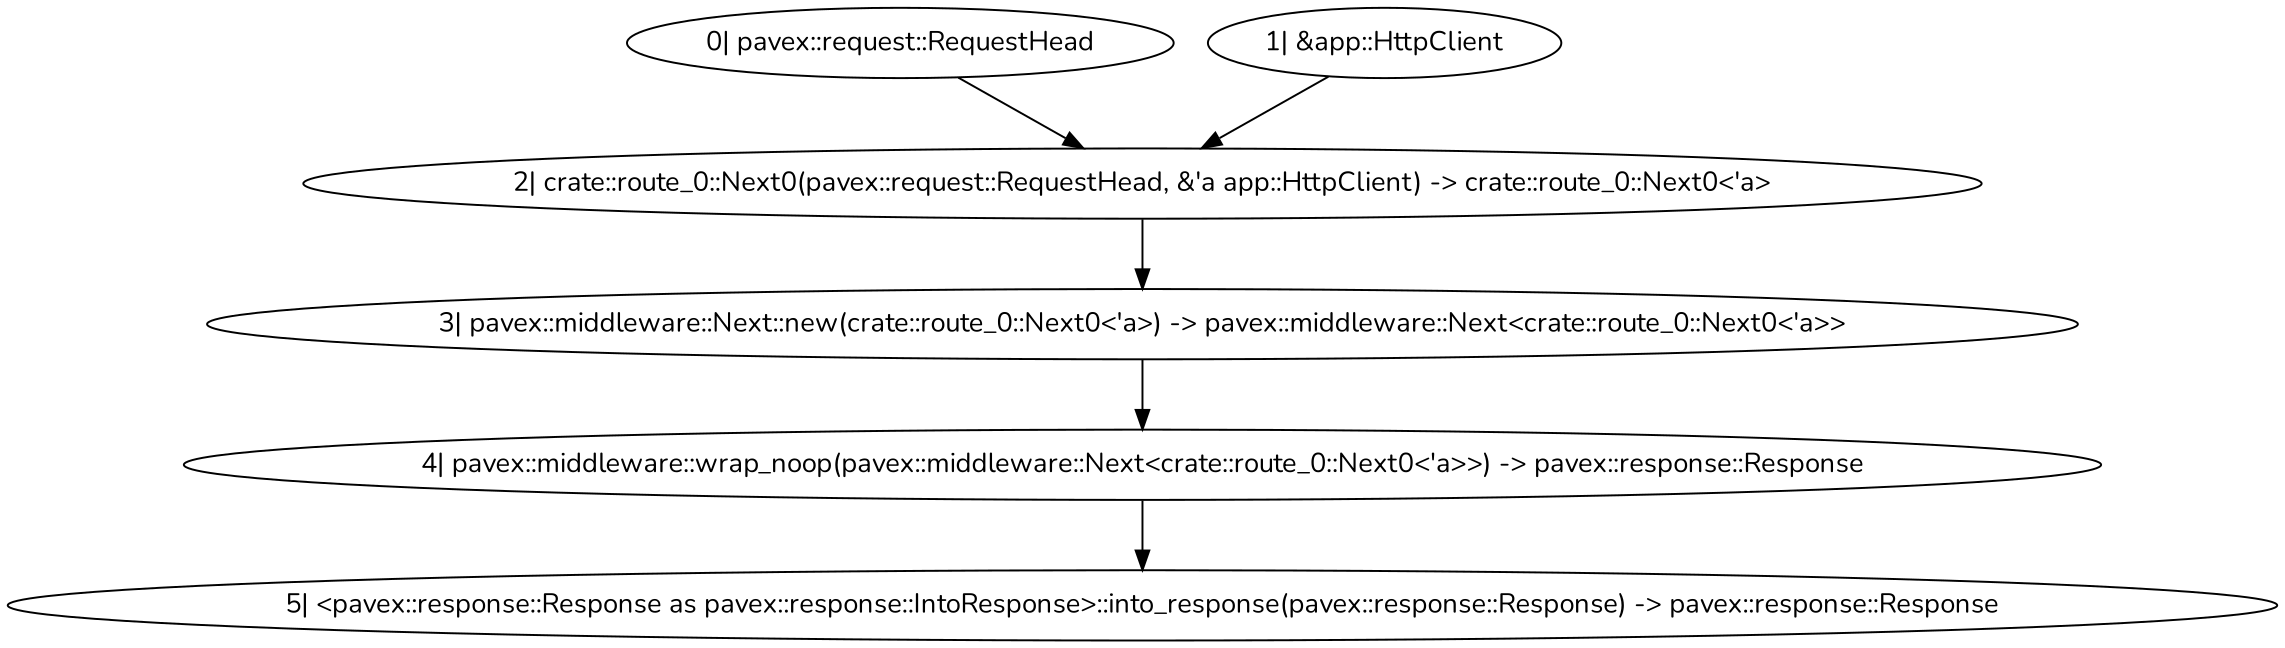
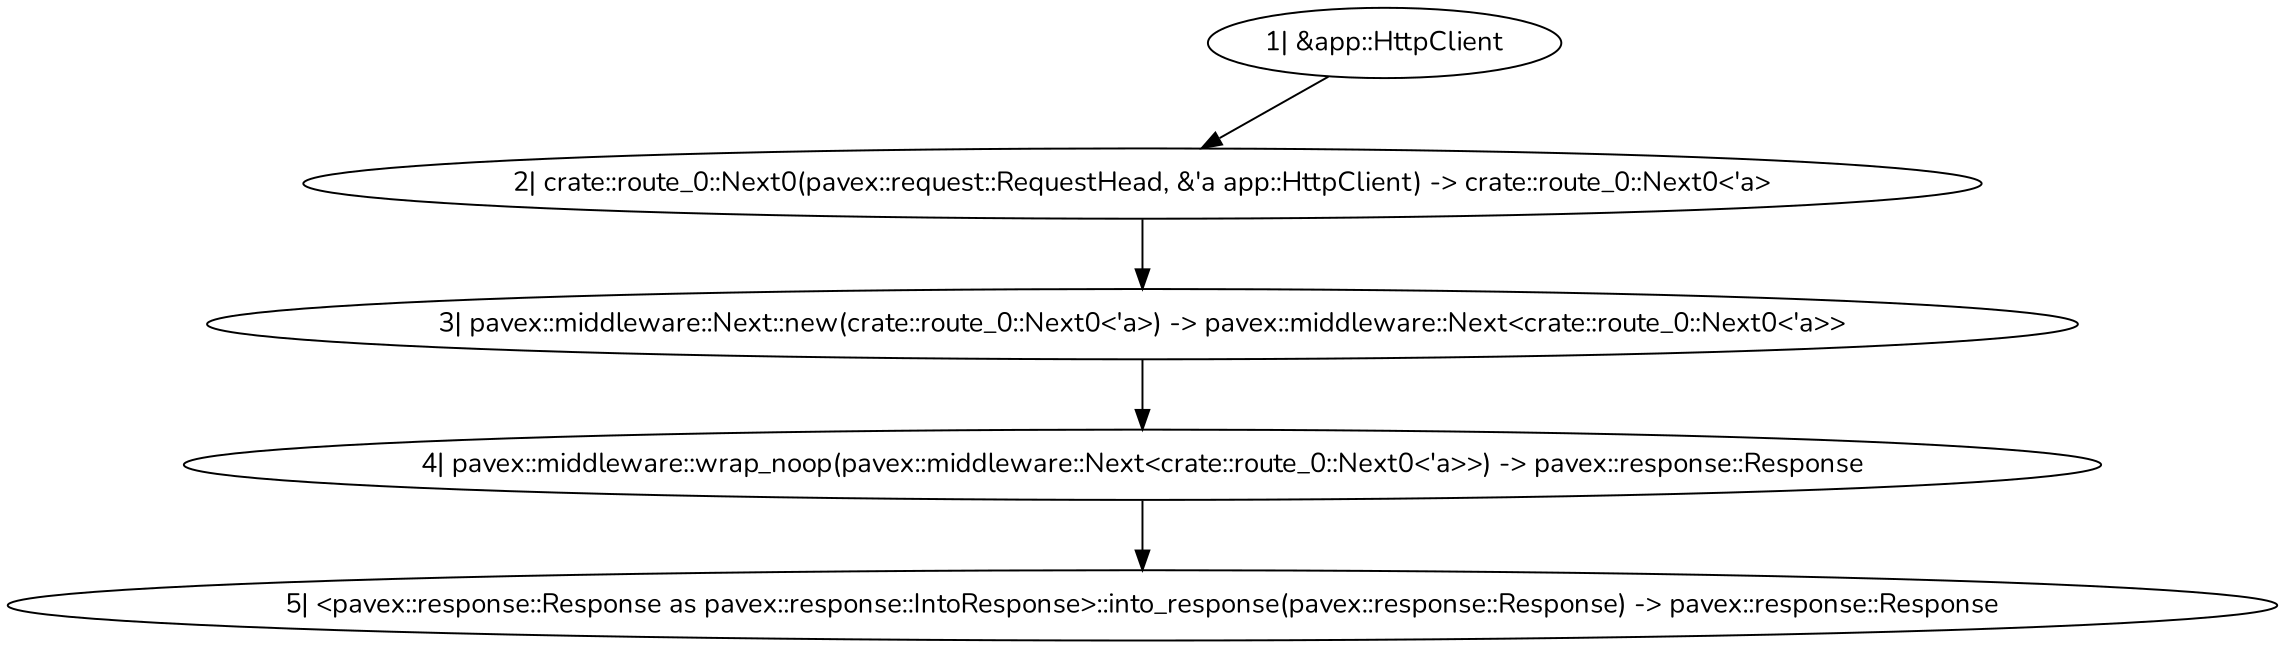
node "0| pavex::request::RequestHead": removed
